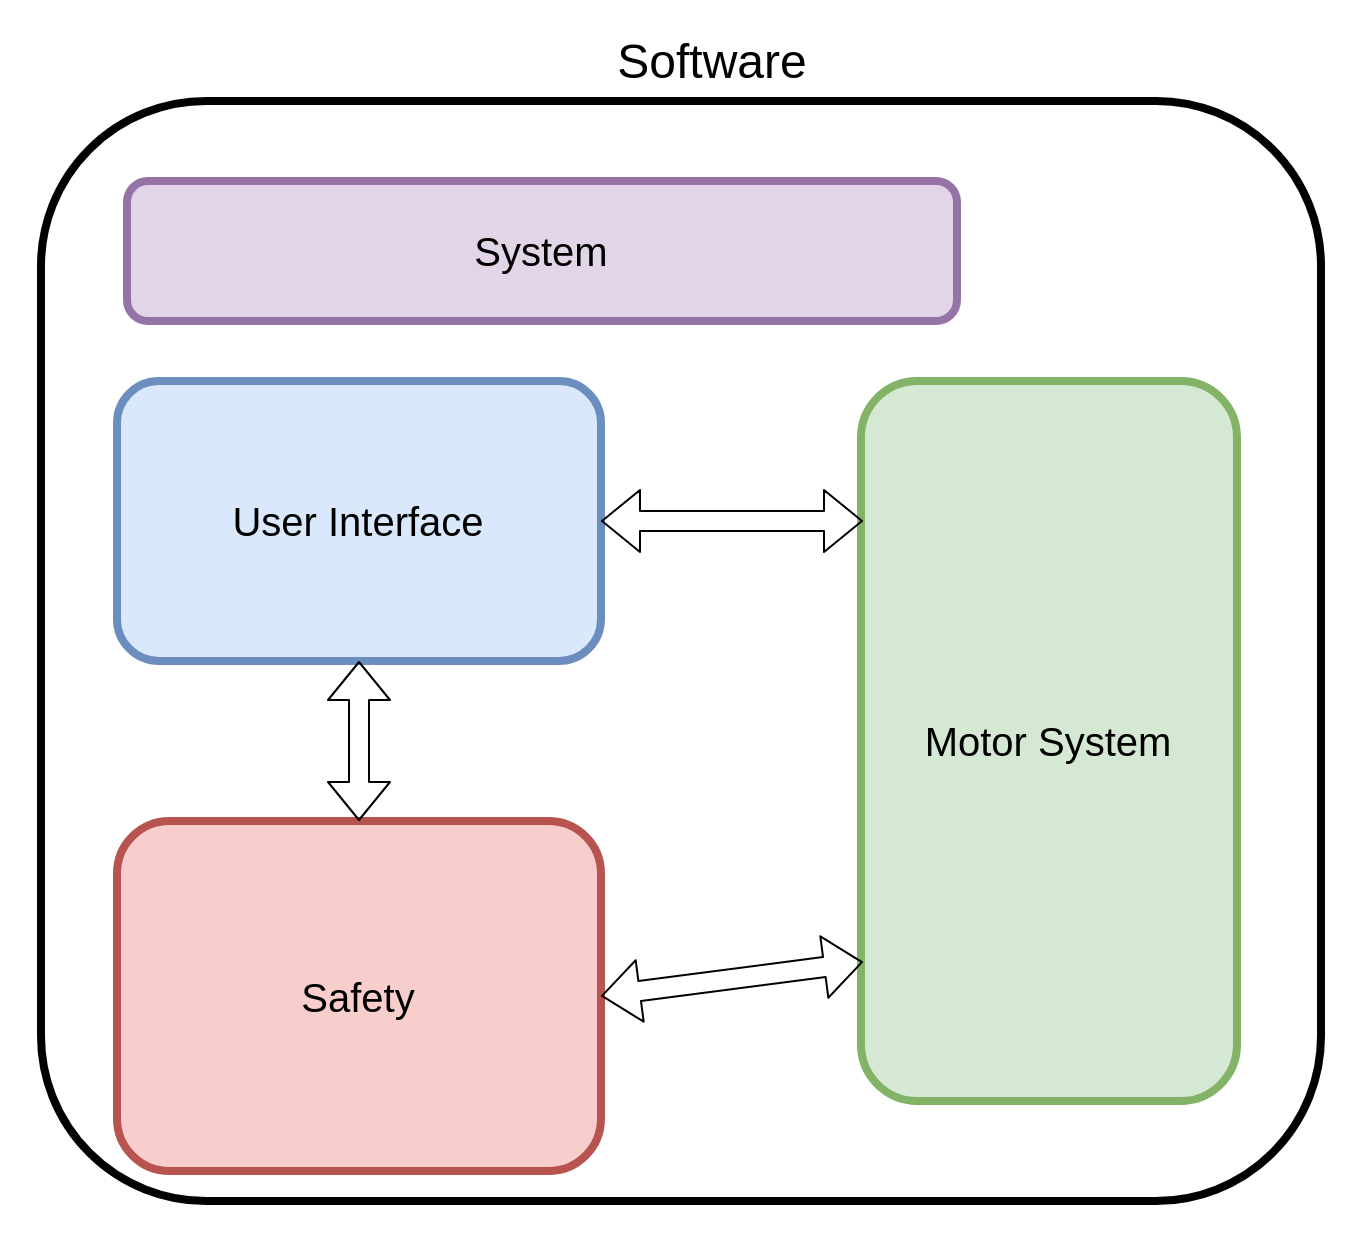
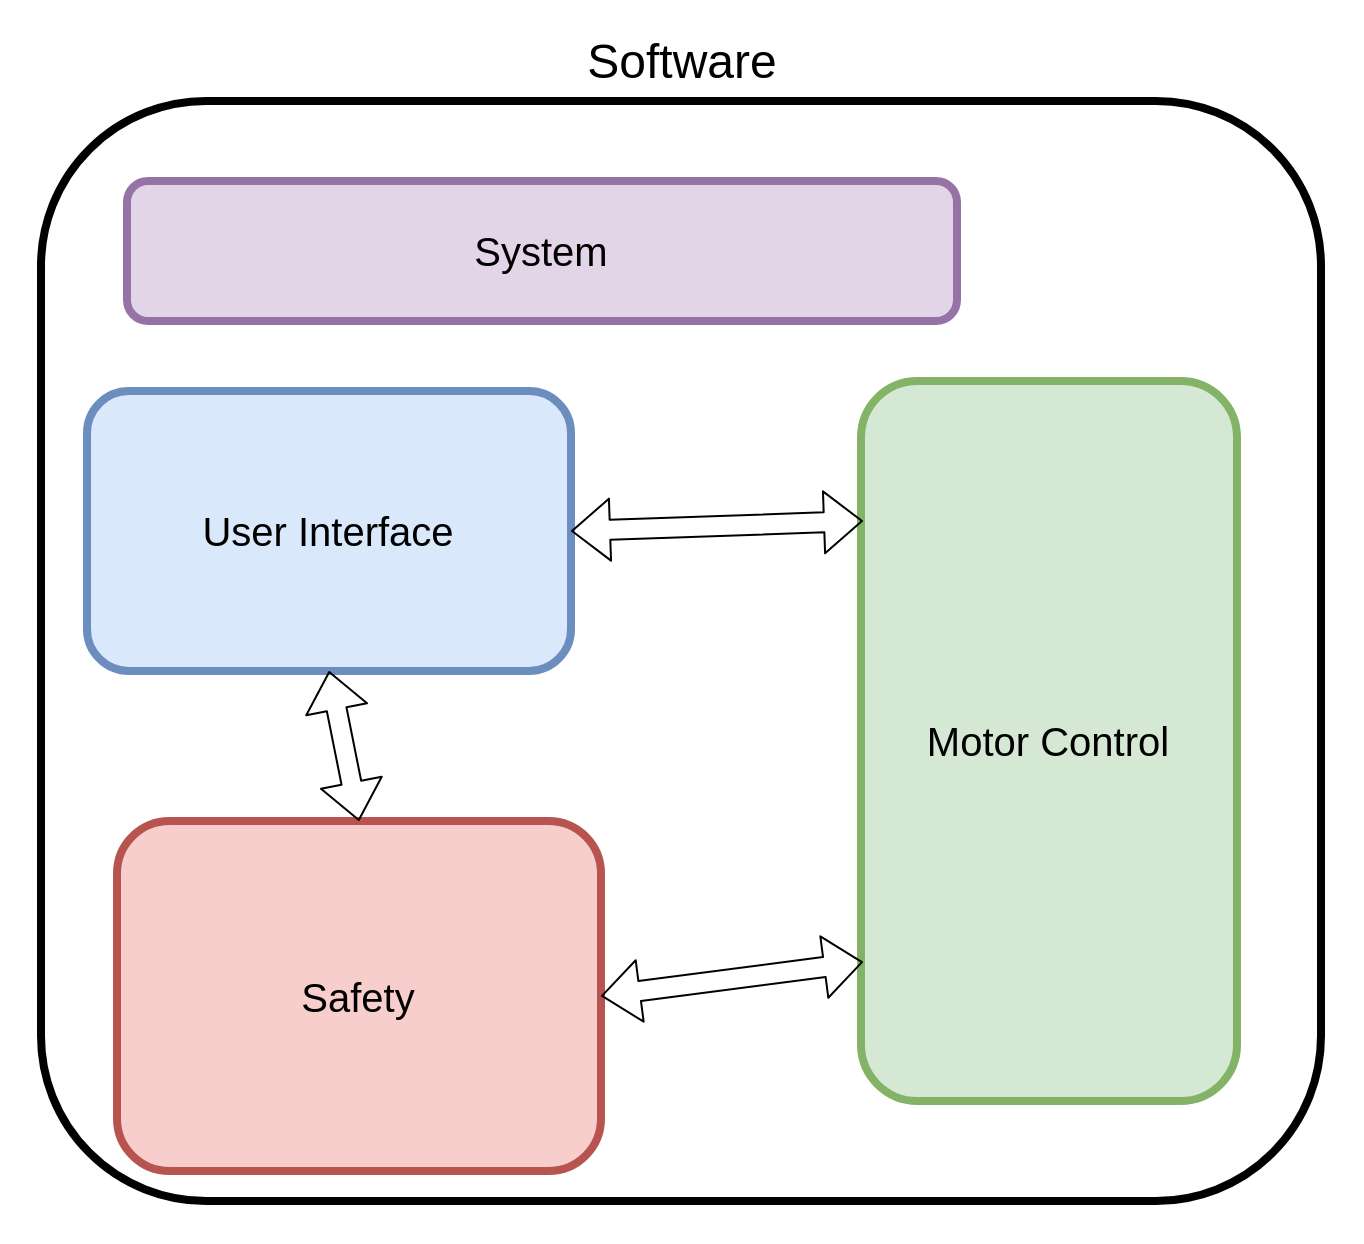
node "Software": moved (712, 63) -> (682, 63)
node "User Interface": moved (359, 521) -> (329, 531)
node "Motor System": label "Motor System" -> "Motor Control"
